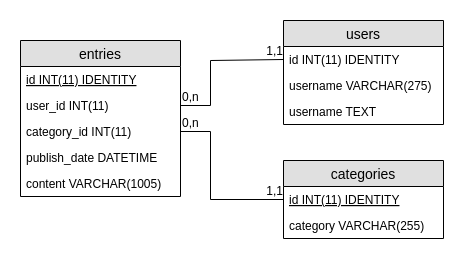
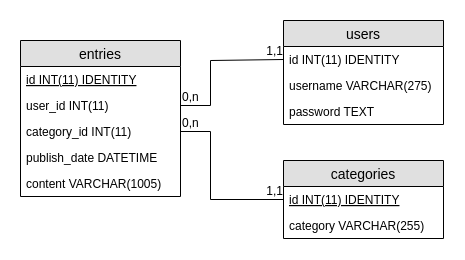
node "username TEXT": label "username TEXT" -> "password TEXT"
